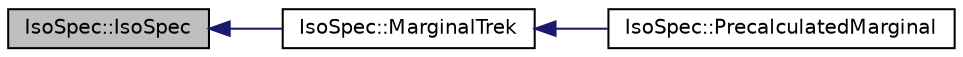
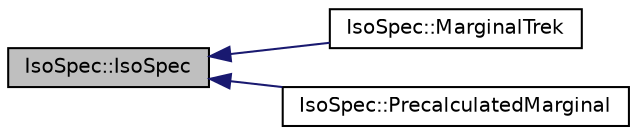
edge "IsoSpec::PrecalculatedMarginal" -> "IsoSpec::MarginalTrek": now "IsoSpec::PrecalculatedMarginal" -> "IsoSpec::IsoSpec"
